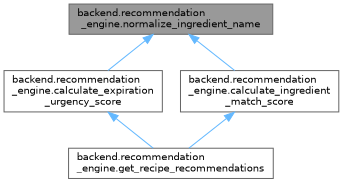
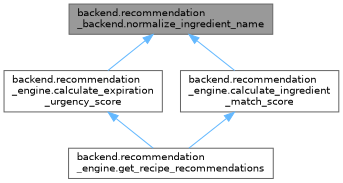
node "backend.recommendation _engine.normalize_ingredient_name": label "backend.recommendation _engine.normalize_ingredient_name" -> "backend.recommendation _backend.normalize_ingredient_name"
